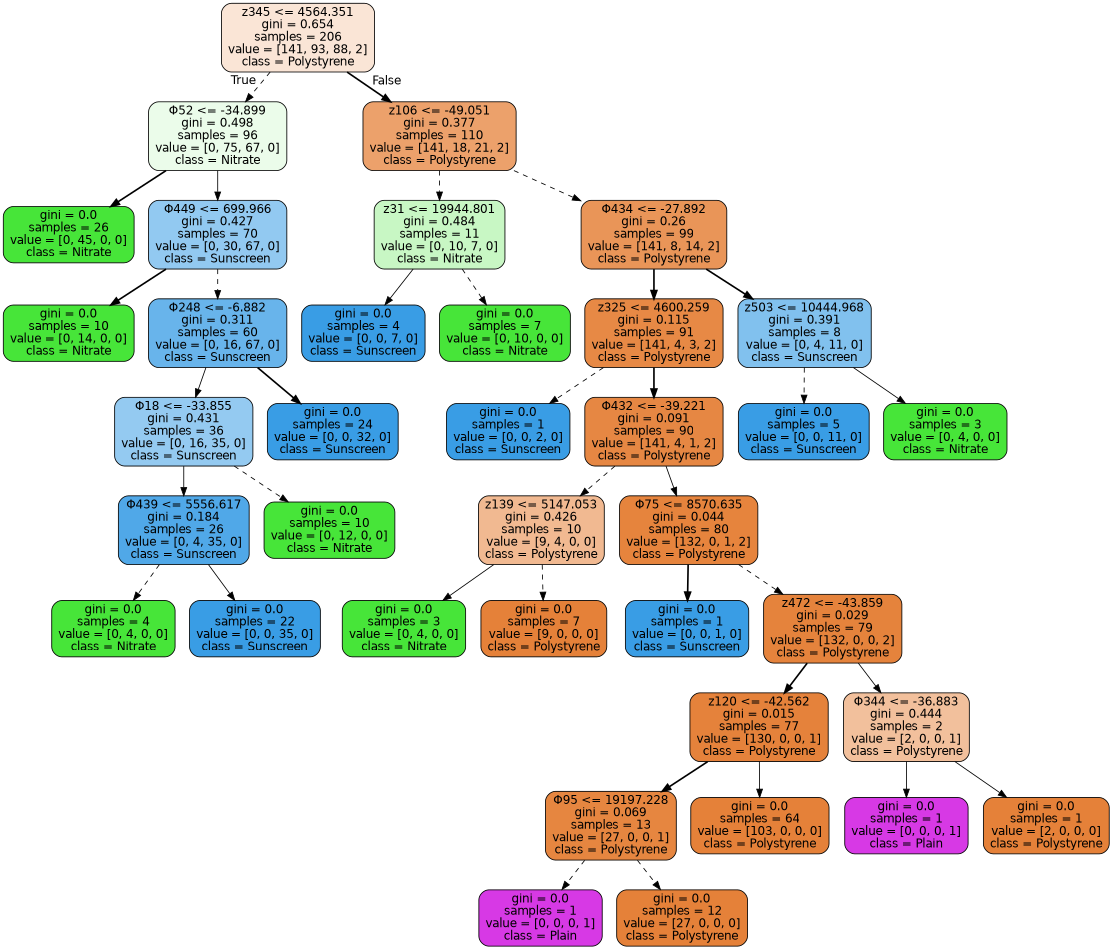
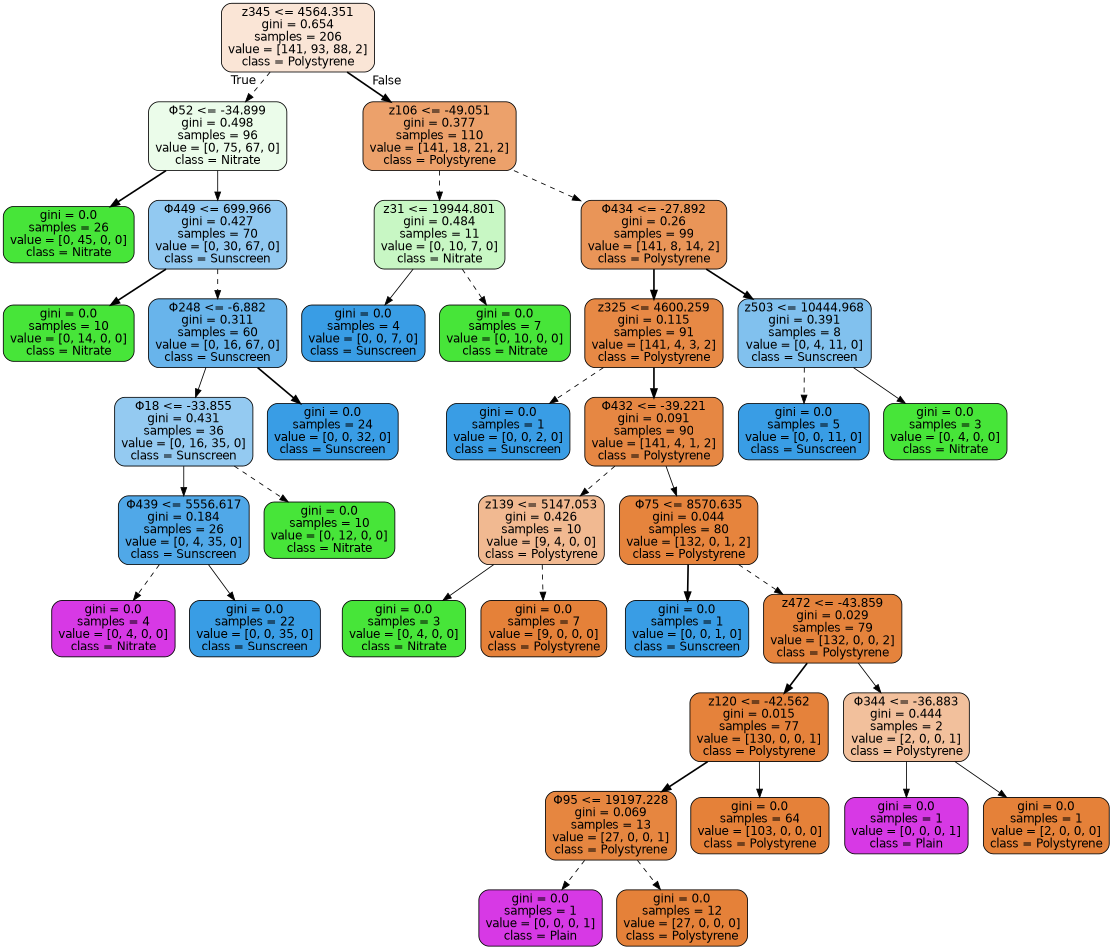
node "gini = 0.0 samples = 4 value = [0, 4, 0, 0] class = Nitrate": fillcolor #47e539 -> #d739e5
